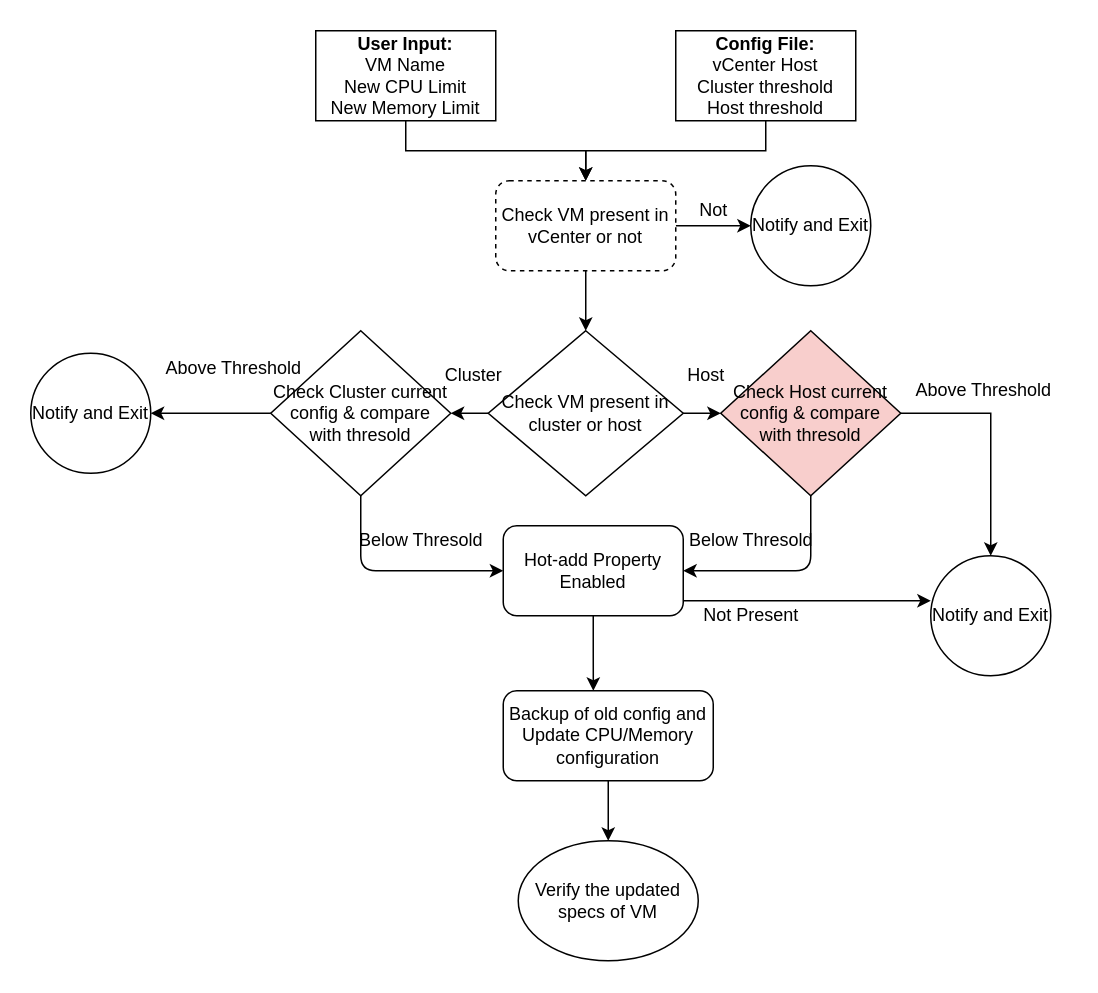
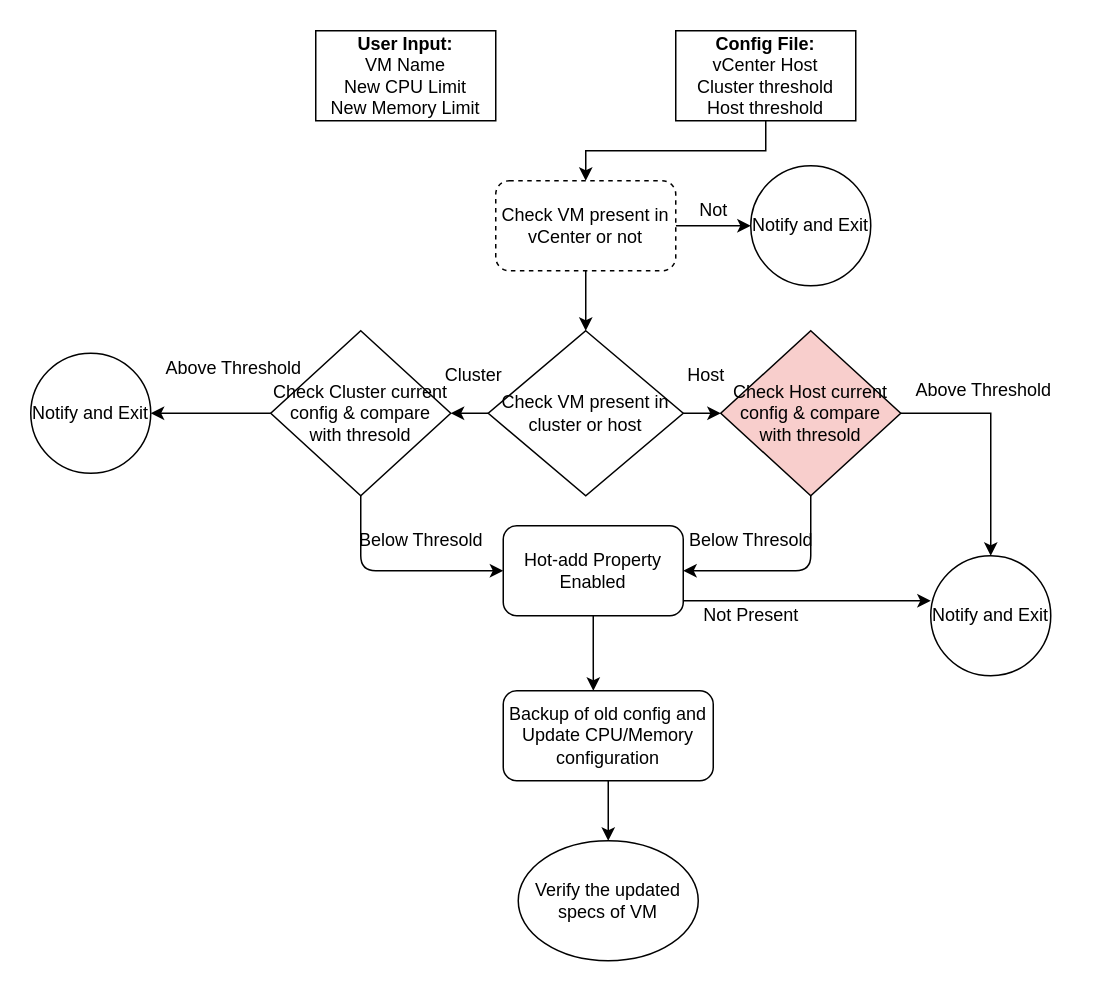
edge "User Input: VM Name New CPU Limit New Memory Limit" -> "Check VM present in vCenter or not": removed
